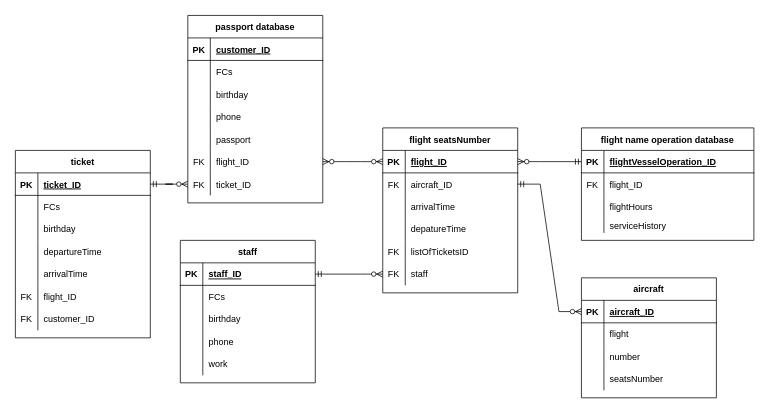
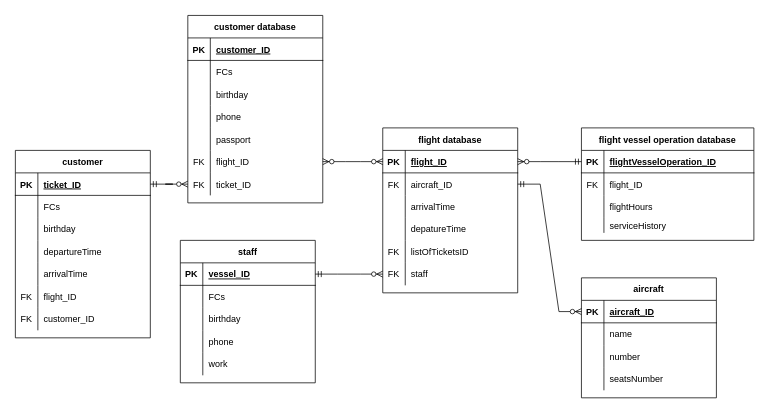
node "passport database": label "passport database" -> "customer database"
node "flight seatsNumber": label "flight seatsNumber" -> "flight database"
node "flight name operation database": label "flight name operation database" -> "flight vessel operation database"
node "ticket": label "ticket" -> "customer"
node "staff_ID": label "staff_ID" -> "vessel_ID"
node "flight": label "flight" -> "name"
